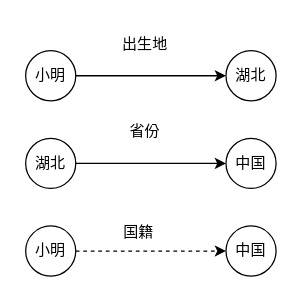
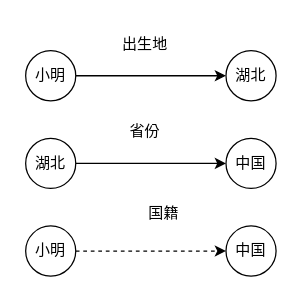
node "国籍": moved (138, 232) -> (163, 213)
